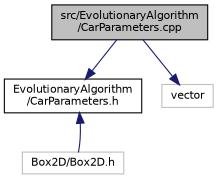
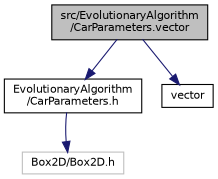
node "src/EvolutionaryAlgorithm /CarParameters.cpp": label "src/EvolutionaryAlgorithm /CarParameters.cpp" -> "src/EvolutionaryAlgorithm /CarParameters.vector"
node "vector": color grey75 -> black
edge "Box2D/Box2D.h" -> "EvolutionaryAlgorithm /CarParameters.h": reversed
